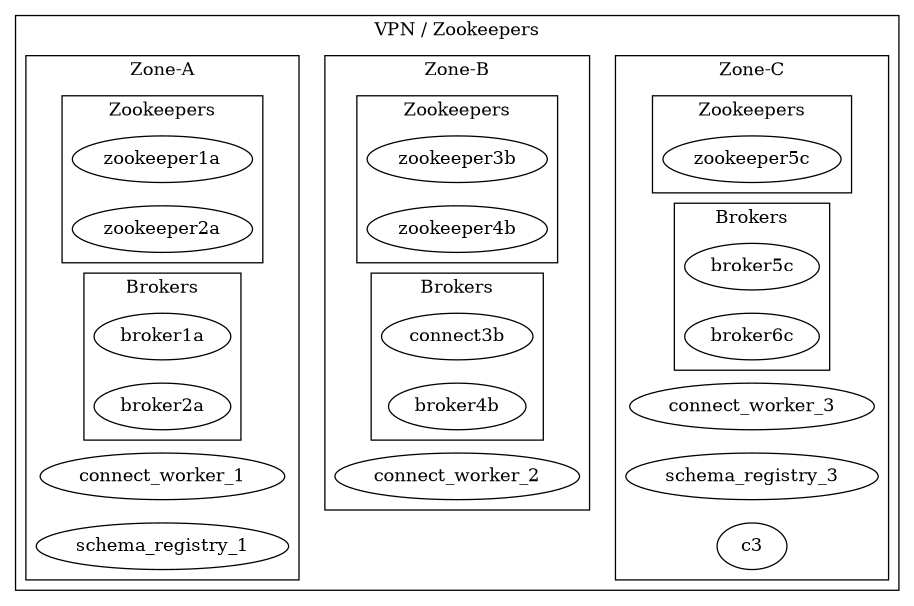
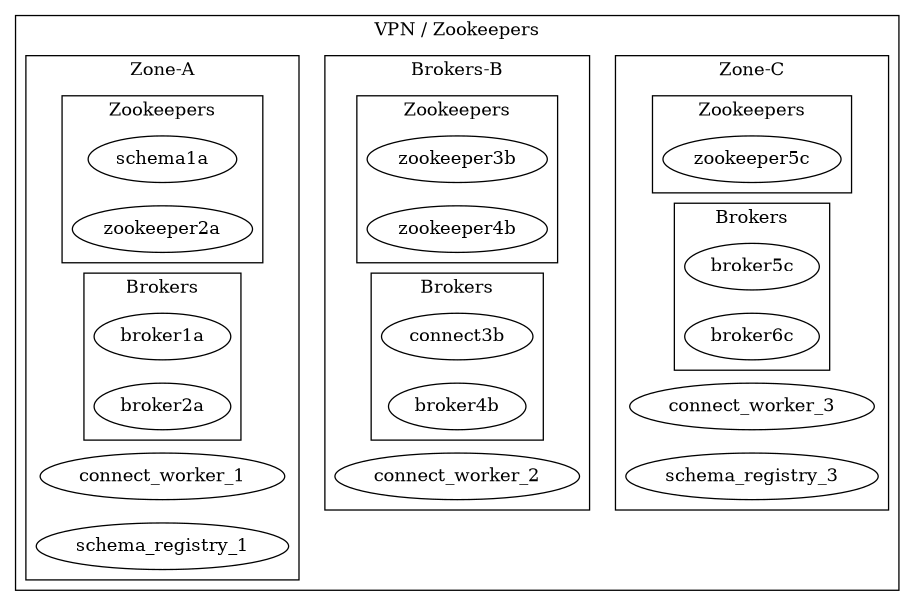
cluster "Zone-B": label "Zone-B" -> "Brokers-B"
node "zookeeper1a": label "zookeeper1a" -> "schema1a"
node "c3": removed
